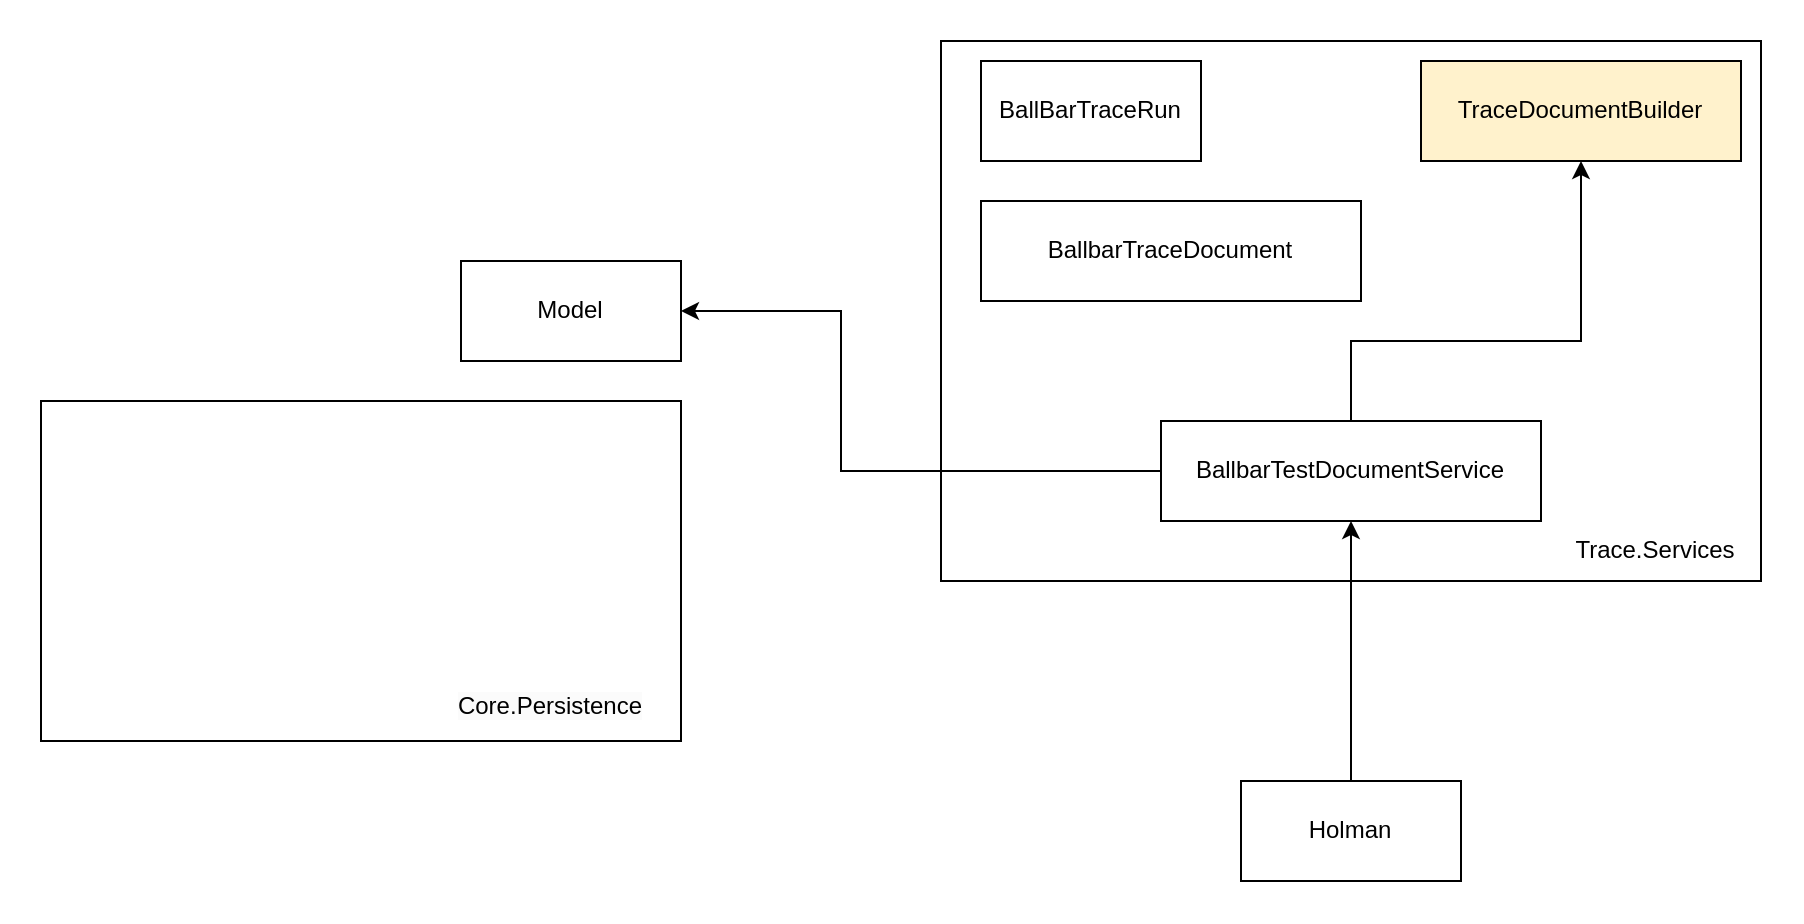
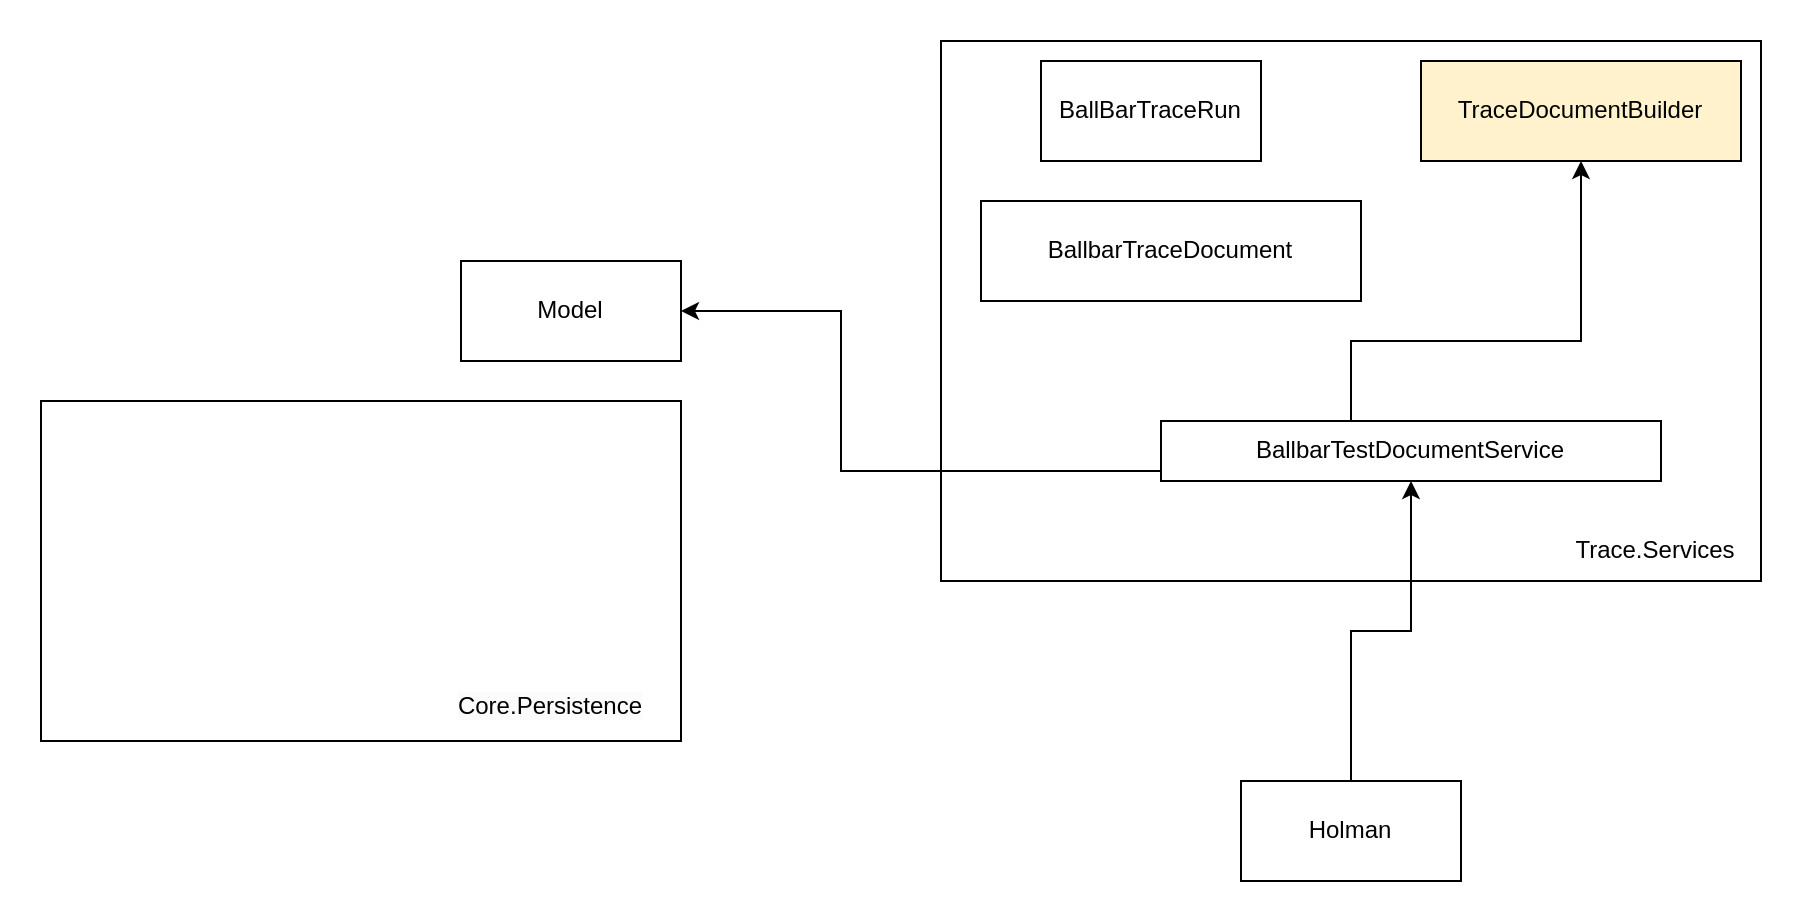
node "BallBarTraceRun": moved (1091, 111) -> (1151, 111)
node "BallbarTestDocumentService": size 380x100 -> 500x60
